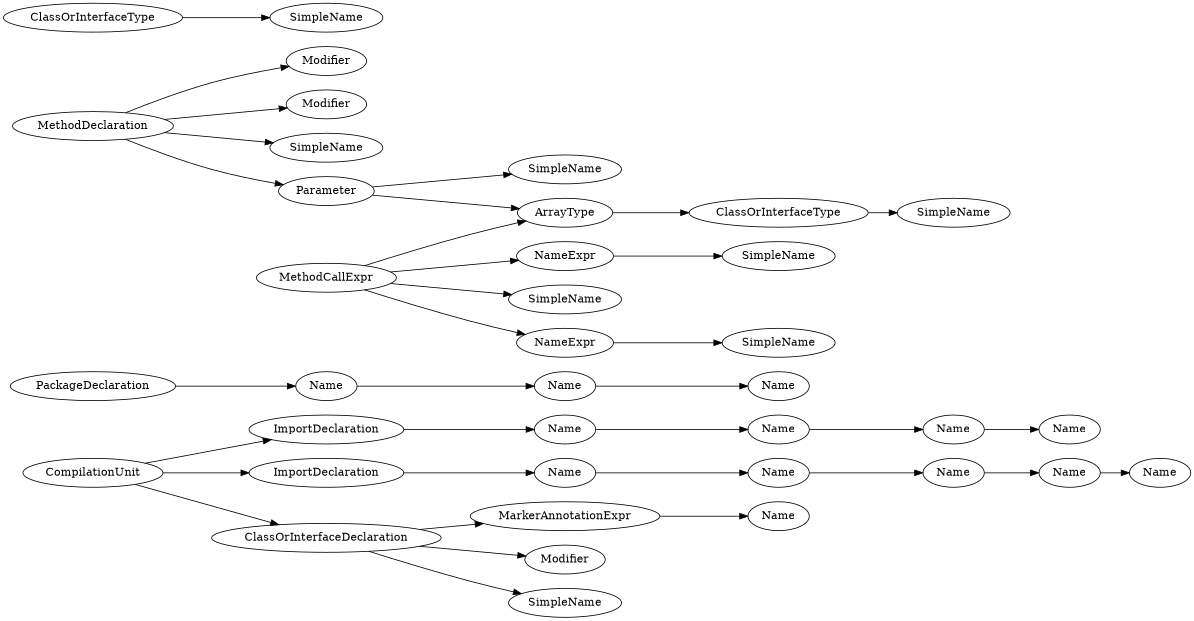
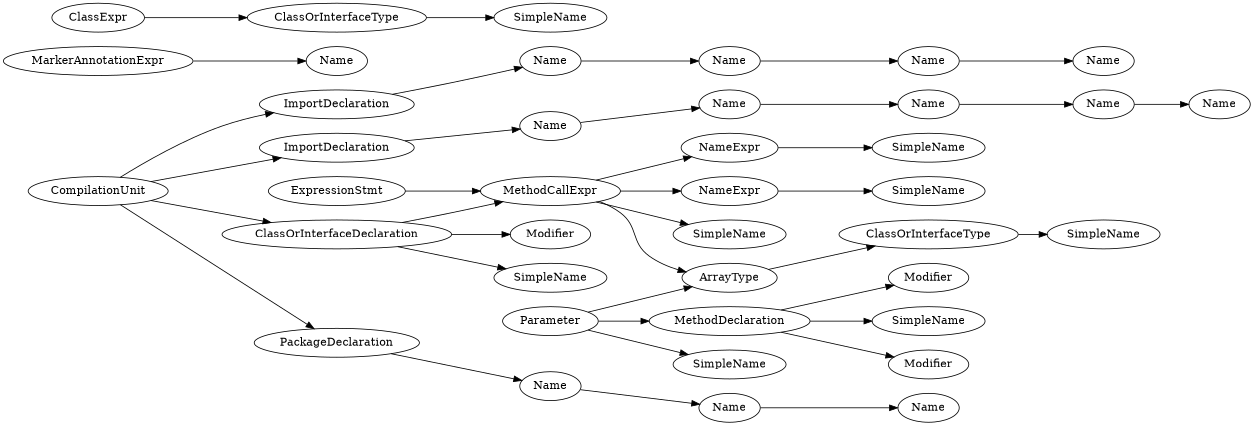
node "ClassExpr": added
edge "MethodDeclaration" -> "Parameter": reversed
node "ExpressionStmt": added
edge "CompilationUnit" -> "PackageDeclaration": added
edge "ClassOrInterfaceDeclaration" -> "MarkerAnnotationExpr": now "ClassOrInterfaceDeclaration" -> "MethodCallExpr"
